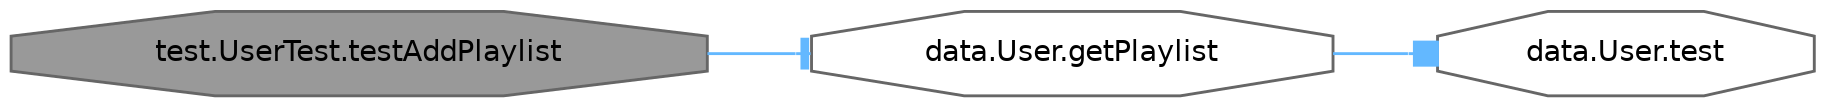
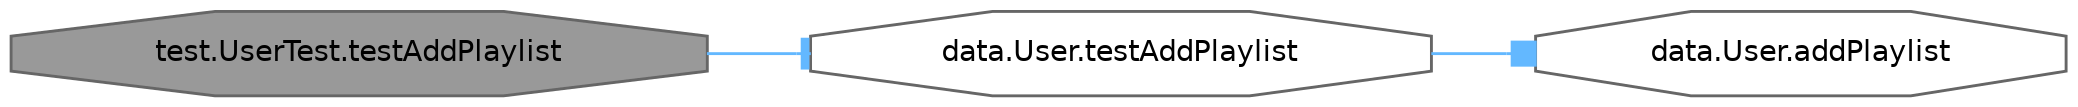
node "data.User.getPlaylist": label "data.User.getPlaylist" -> "data.User.testAddPlaylist"
node "data.User.test": label "data.User.test" -> "data.User.addPlaylist"
